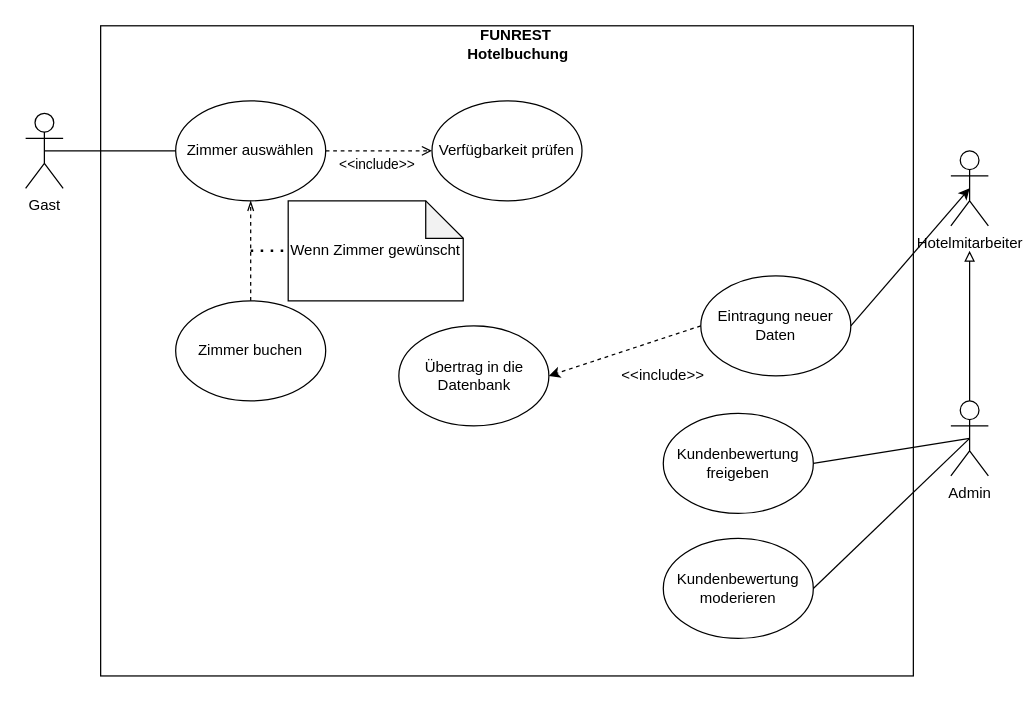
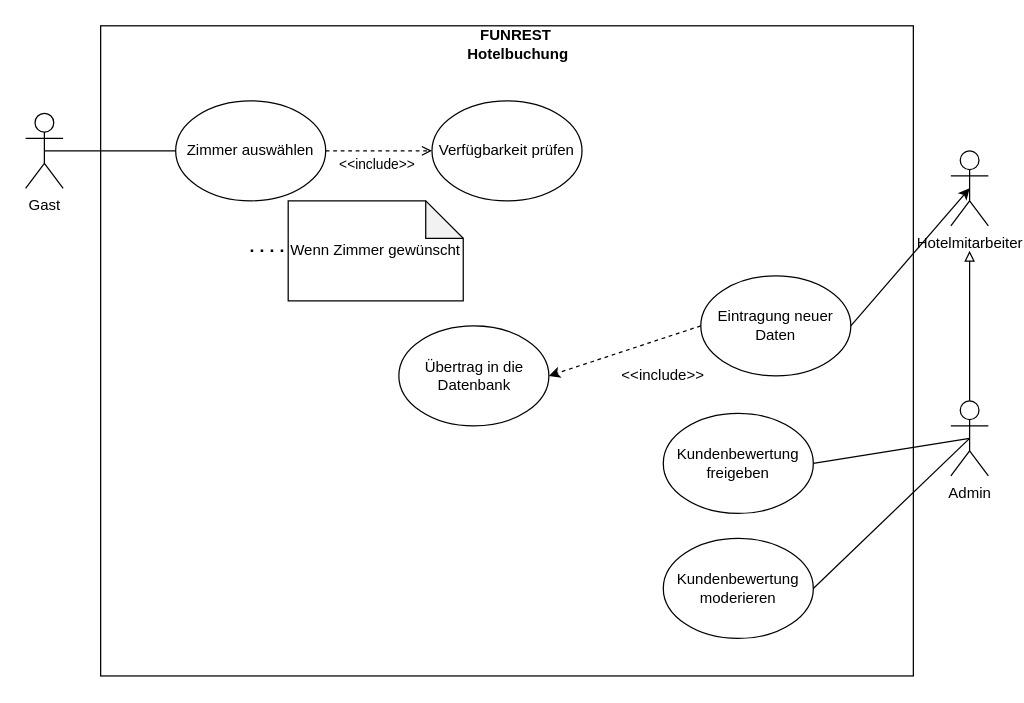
edge "Zimmer buchen" -> "Zimmer auswählen": removed
node "Zimmer buchen": removed
